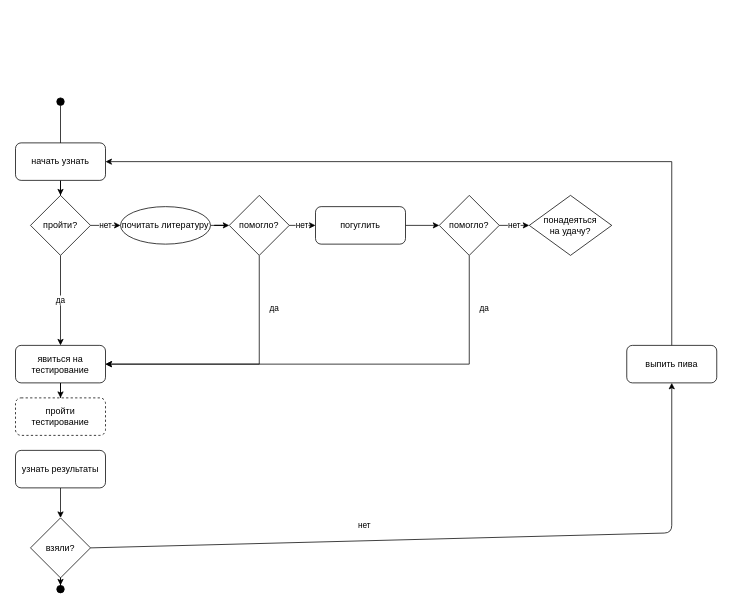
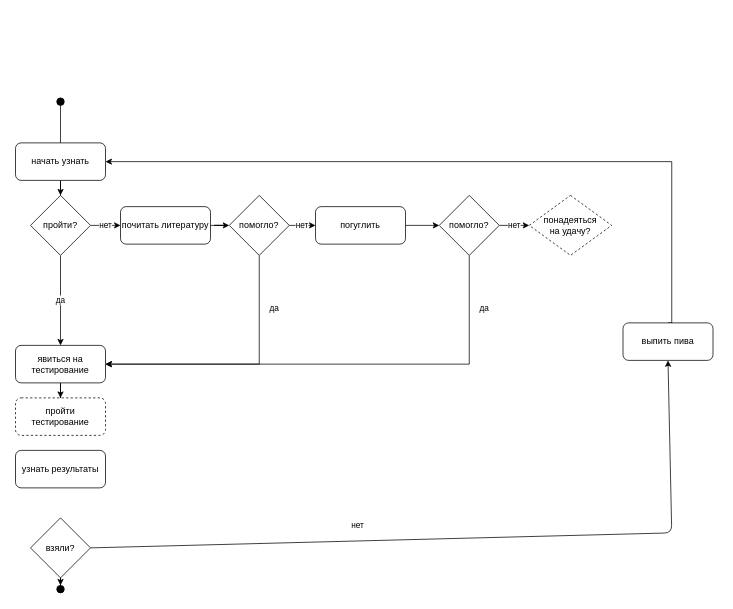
node "почитать литературу": shape ellipse -> rounded rectangle
node "понадеяться на удачу?": style solid -> dashed
node "выпить пива": moved (672, 364) -> (668, 342)
edge "узнать результаты" -> "взяли?": removed
